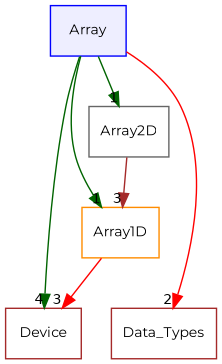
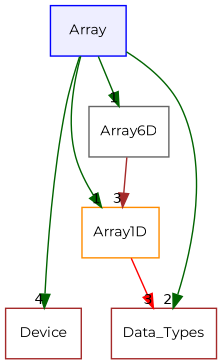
node "Array2D": label "Array2D" -> "Array6D"
edge "Array" -> "Data_Types": color red -> darkgreen
edge "Array1D" -> "Device": now "Array1D" -> "Data_Types"
